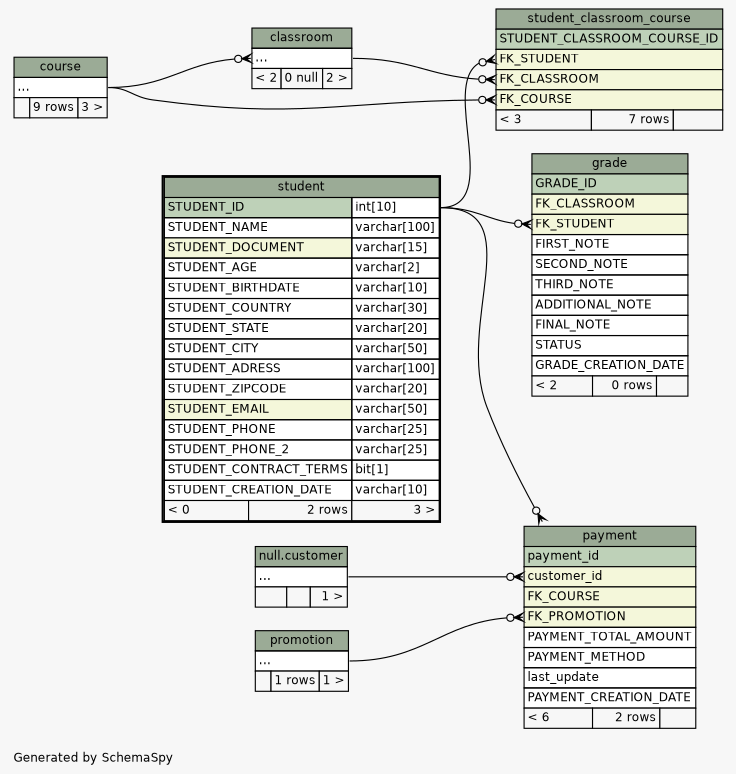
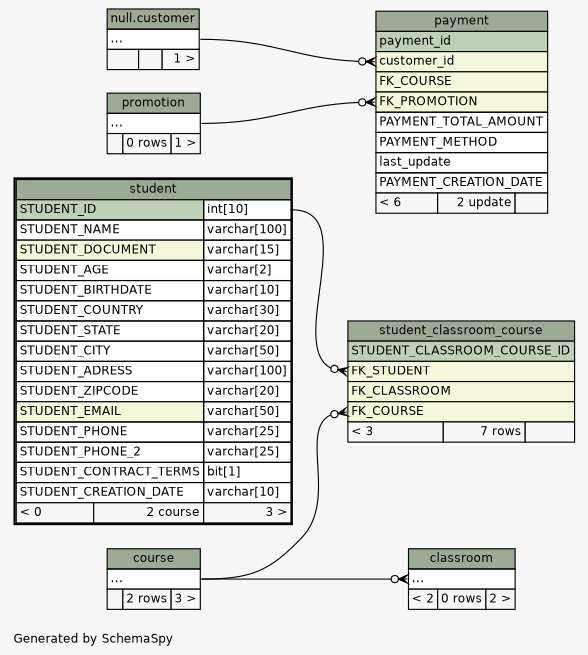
edge "classroom" -> "student_classroom_course": removed
node "classroom": text "0 null" -> "0 rows"
node "course": text "9 rows" -> "2 rows"
node "grade": removed
edge "student" -> "payment": removed
node "student": text "2 rows" -> "2 course"
node "promotion": text "1 rows" -> "0 rows"
node "payment": text "2 rows" -> "2 update"
